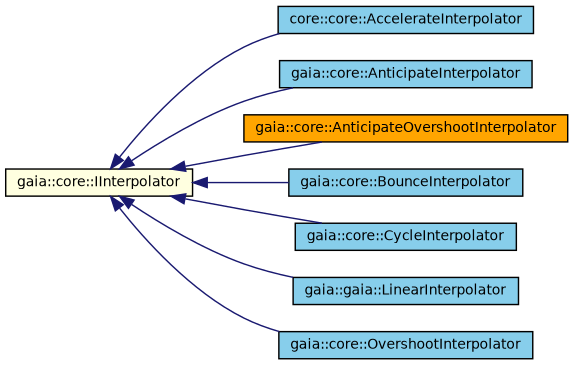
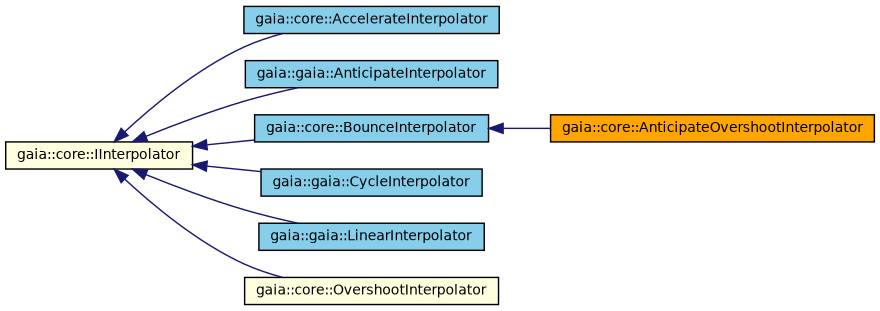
node "core::core::AccelerateInterpolator": label "core::core::AccelerateInterpolator" -> "gaia::core::AccelerateInterpolator"
node "gaia::core::AnticipateInterpolator": label "gaia::core::AnticipateInterpolator" -> "gaia::gaia::AnticipateInterpolator"
edge "gaia::core::AnticipateOvershootInterpolator" -> "gaia::core::IInterpolator": now "gaia::core::AnticipateOvershootInterpolator" -> "gaia::core::BounceInterpolator"
node "gaia::core::CycleInterpolator": label "gaia::core::CycleInterpolator" -> "gaia::gaia::CycleInterpolator"
node "gaia::core::OvershootInterpolator": fillcolor skyblue -> lightyellow
